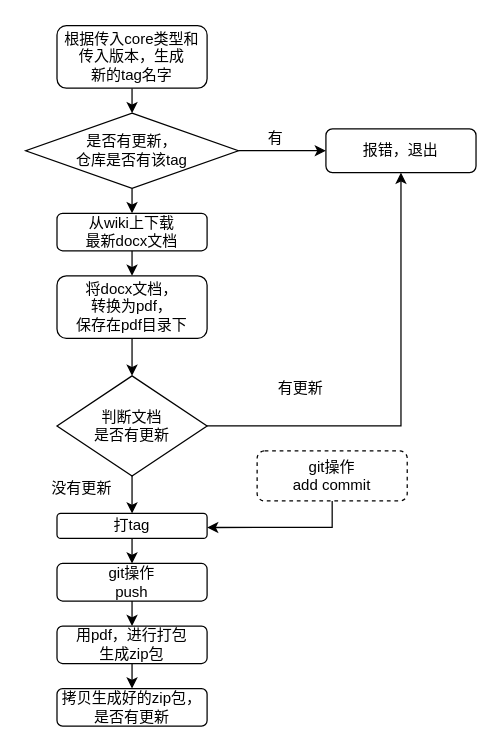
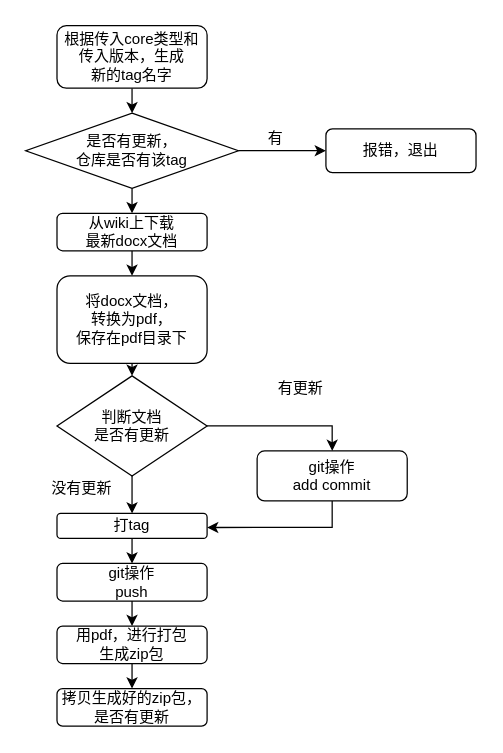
node "将docx文档， 转换为pdf， 保存在pdf目录下": size 150x63 -> 150x88
edge "判断文档 是否有更新" -> "报错，退出": now "判断文档 是否有更新" -> "git操作 add commit"
node "git操作 add commit": style dashed -> solid
